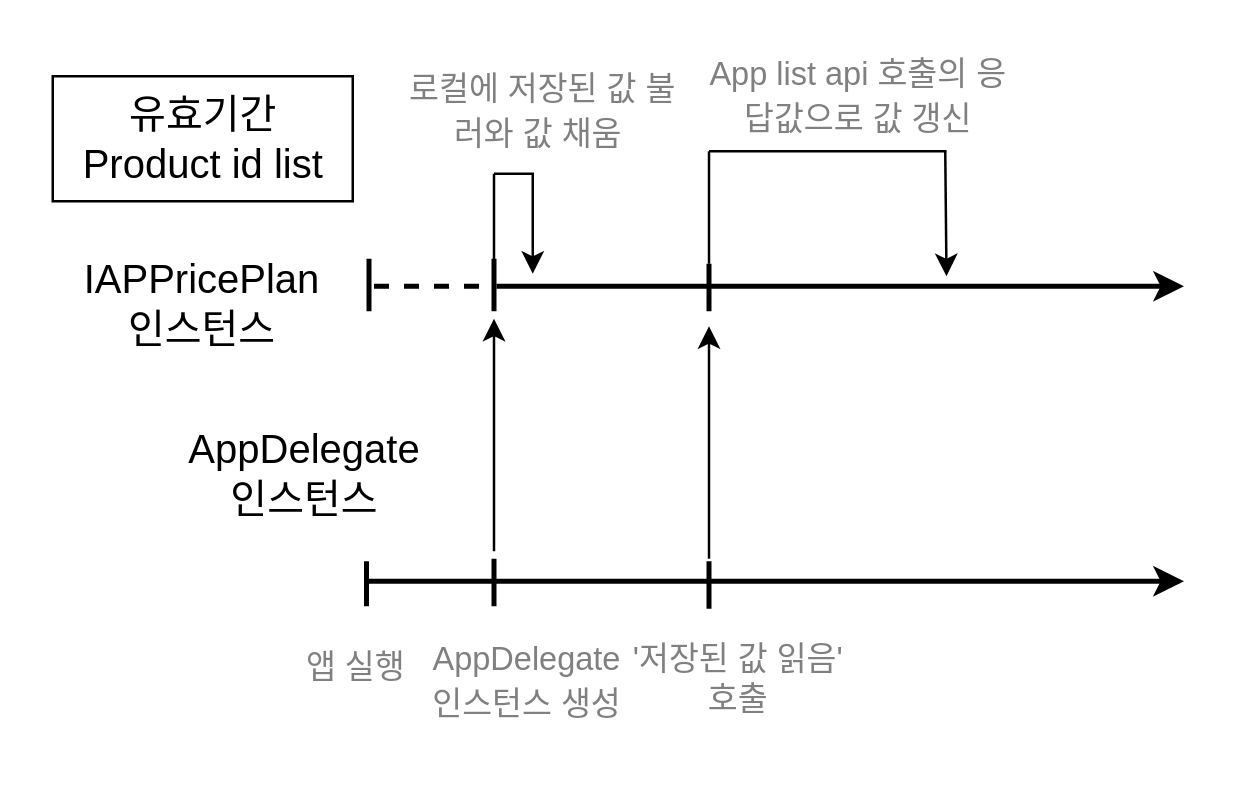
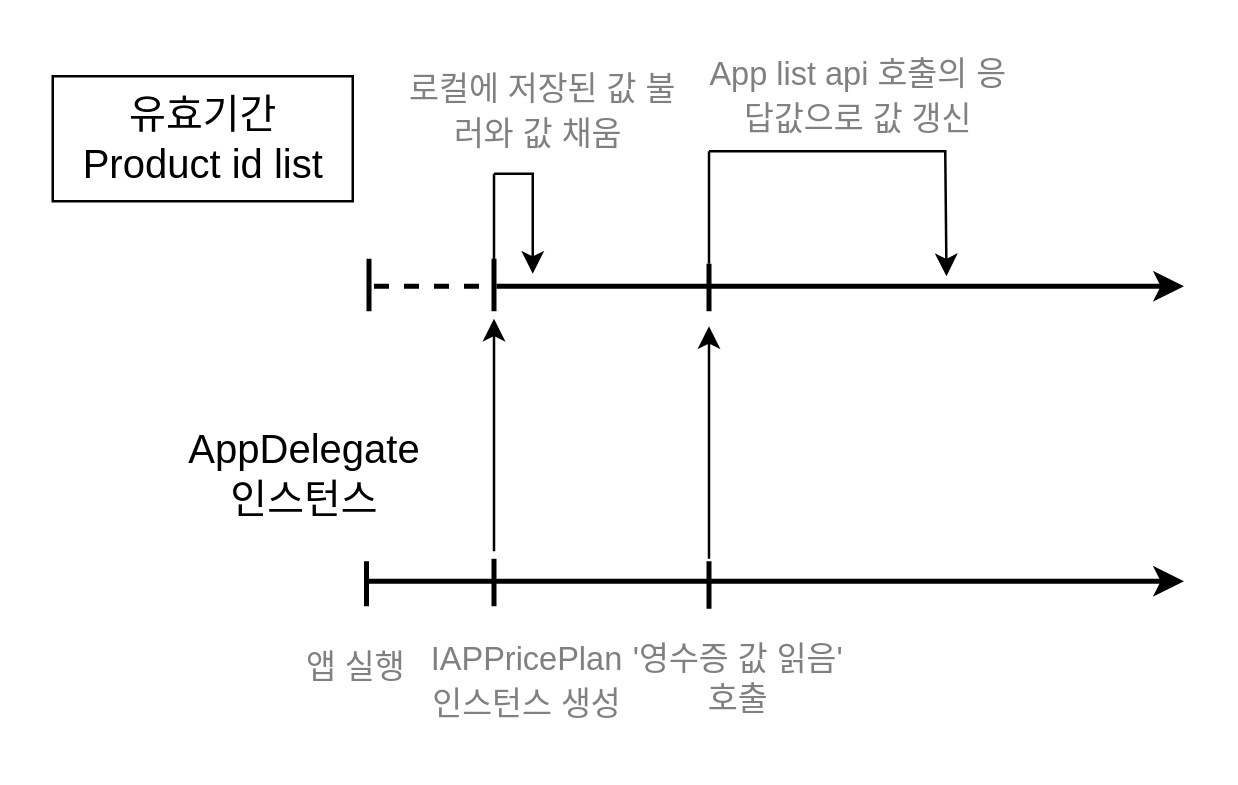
node "IAPPricePlan인스턴스": removed
node "AppDelegate인스턴스 생성": label "AppDelegate인스턴스 생성" -> "IAPPricePlan인스턴스 생성"
node "'저장된 값 읽음' 호출": label "'저장된 값 읽음' 호출" -> "'영수증 값 읽음' 호출"
